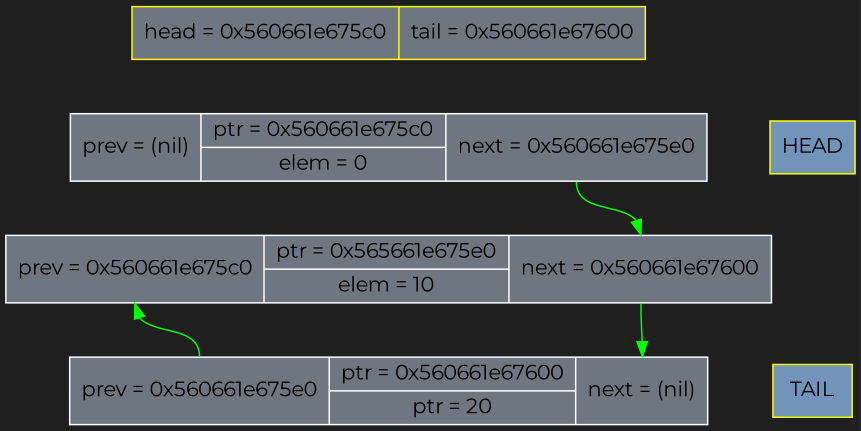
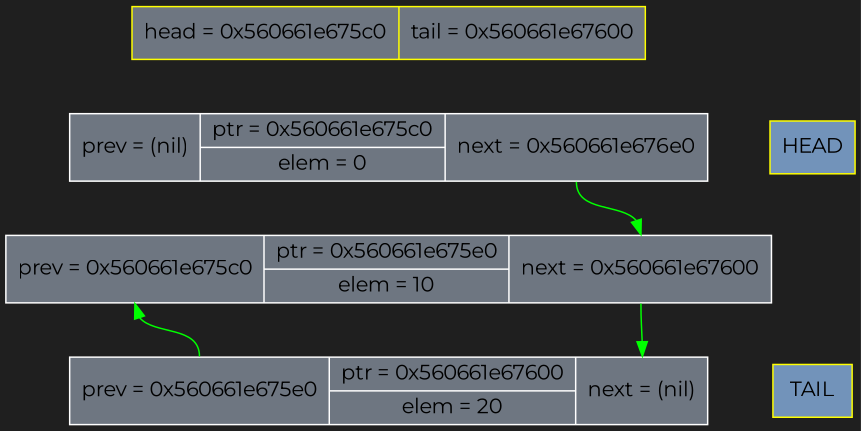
node "prev = (nil)": text "next = 0x560661e675e0" -> "next = 0x560661e676e0"
node "prev = 0x560661e675c0": text "ptr = 0x565661e675e0" -> "ptr = 0x560661e675e0"
node "prev = 0x560661e675e0": text "ptr = 20" -> "elem = 20"
